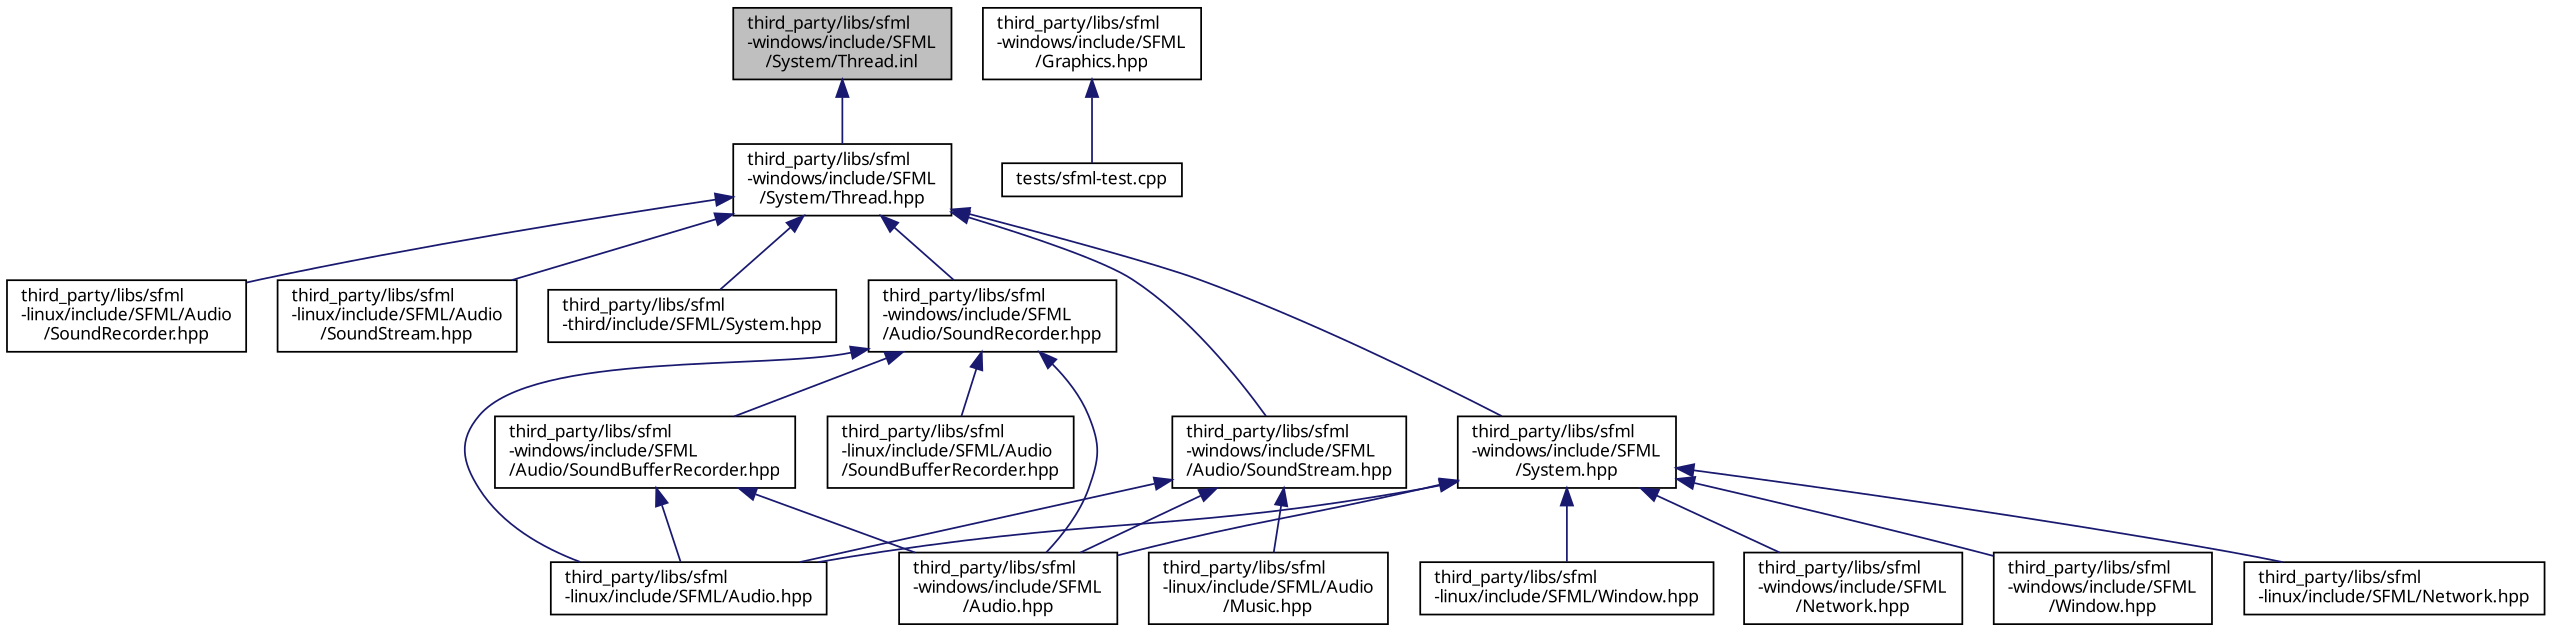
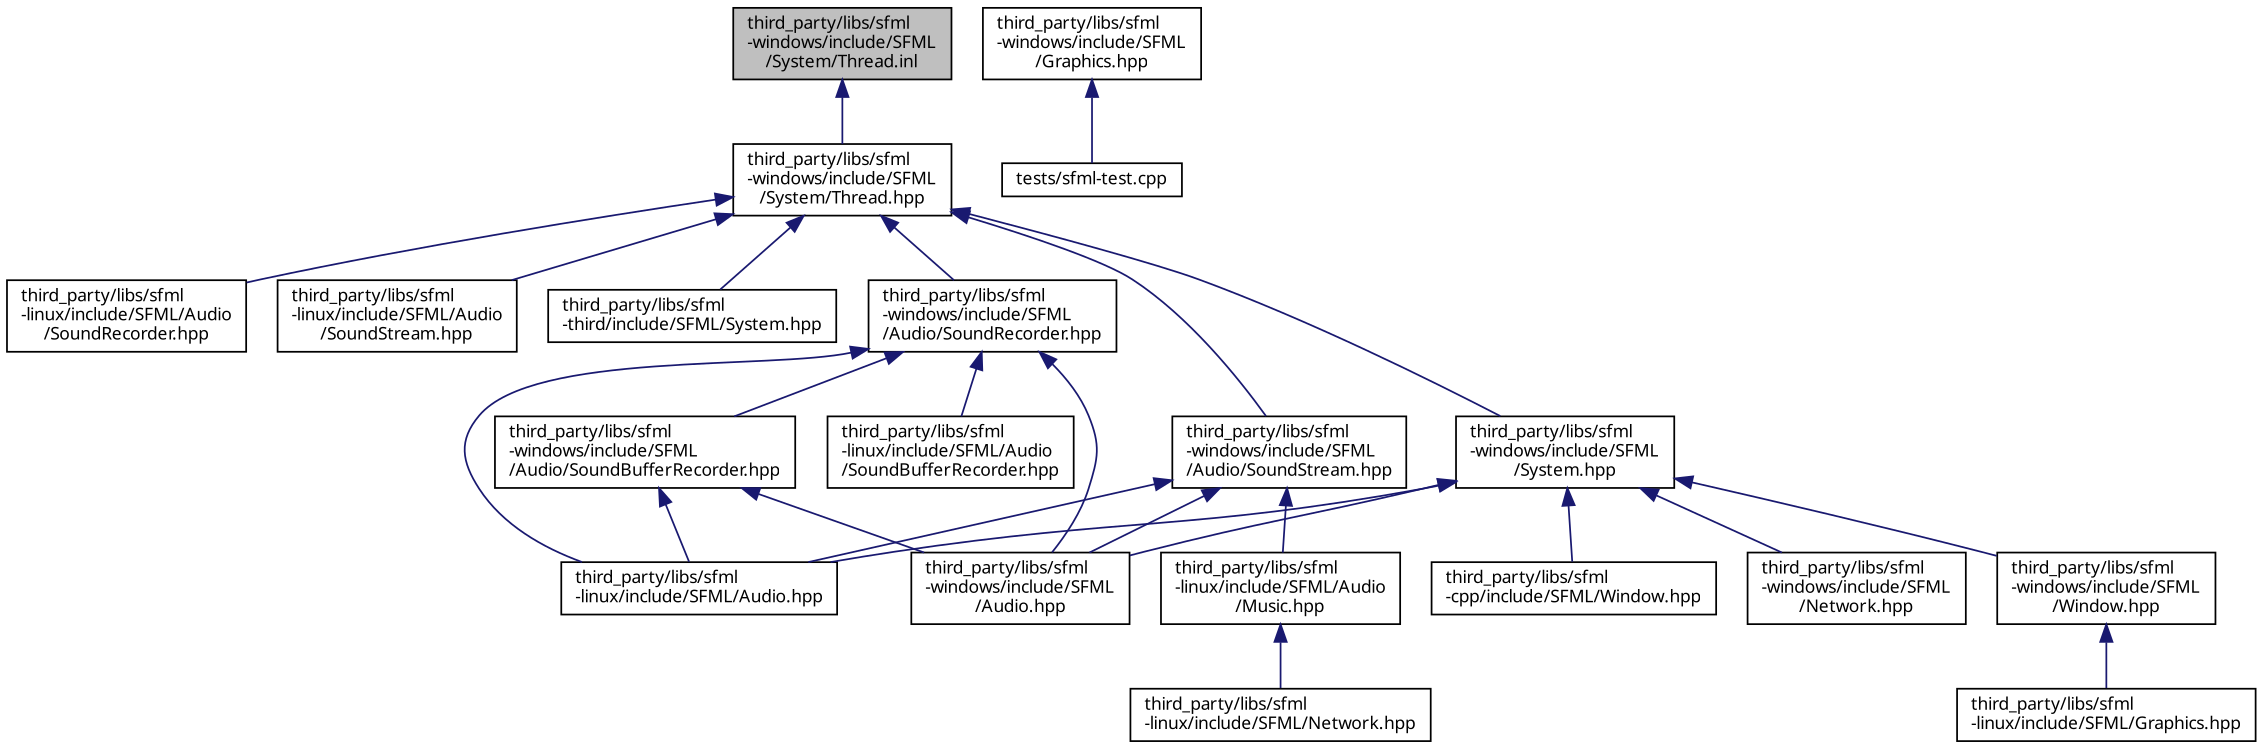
edge "third_party/libs/sfml -linux/include/SFML/Network.hpp" -> "third_party/libs/sfml -windows/include/SFML /System.hpp": now "third_party/libs/sfml -linux/include/SFML/Network.hpp" -> "third_party/libs/sfml -linux/include/SFML/Audio /Music.hpp"
node "third_party/libs/sfml -linux/include/SFML/Window.hpp": label "third_party/libs/sfml -linux/include/SFML/Window.hpp" -> "third_party/libs/sfml -cpp/include/SFML/Window.hpp"
node "third_party/libs/sfml -linux/include/SFML/Graphics.hpp": added
